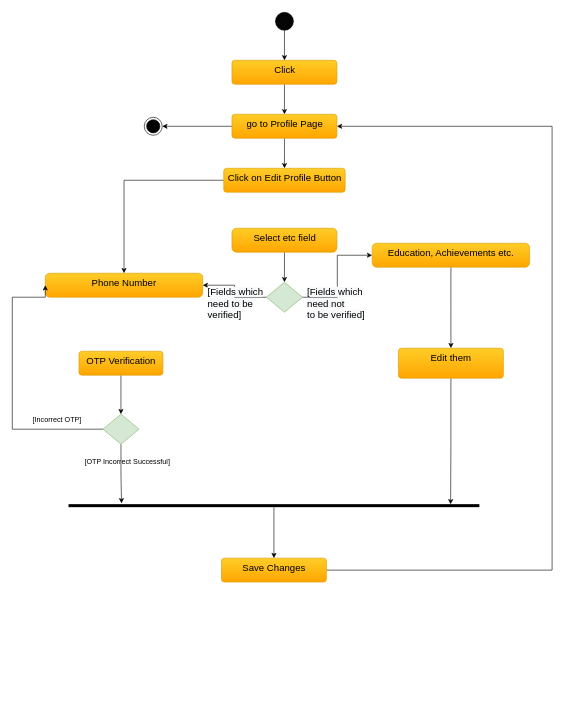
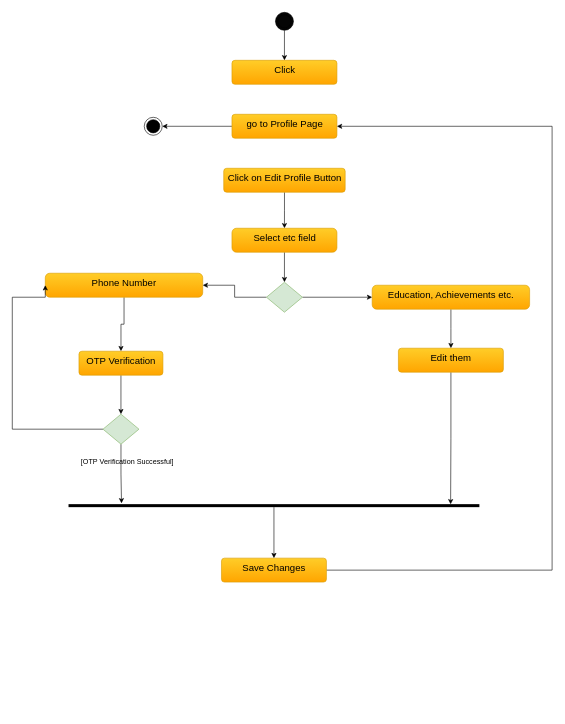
edge "Click" -> "go to Profile Page": removed
edge "go to Profile Page" -> "Click on Edit Profile Button": removed
edge "Click on Edit Profile Button" -> "Phone Number": now "Click on Edit Profile Button" -> "Select etc field"
node "Education, Achievements etc.": moved (451, 255) -> (451, 297)
node "[Fields which need to be verified]": removed
node "[Fields which need not to be verified]": removed
edge "Phone Number" -> "OTP Verification": added
node "Edit them": size 105x30 -> 105x24
node "[Incorrect OTP]": removed
node "[OTP Incorrect Successful]": label "[OTP Incorrect Successful]" -> "[OTP Verification Successful]"
